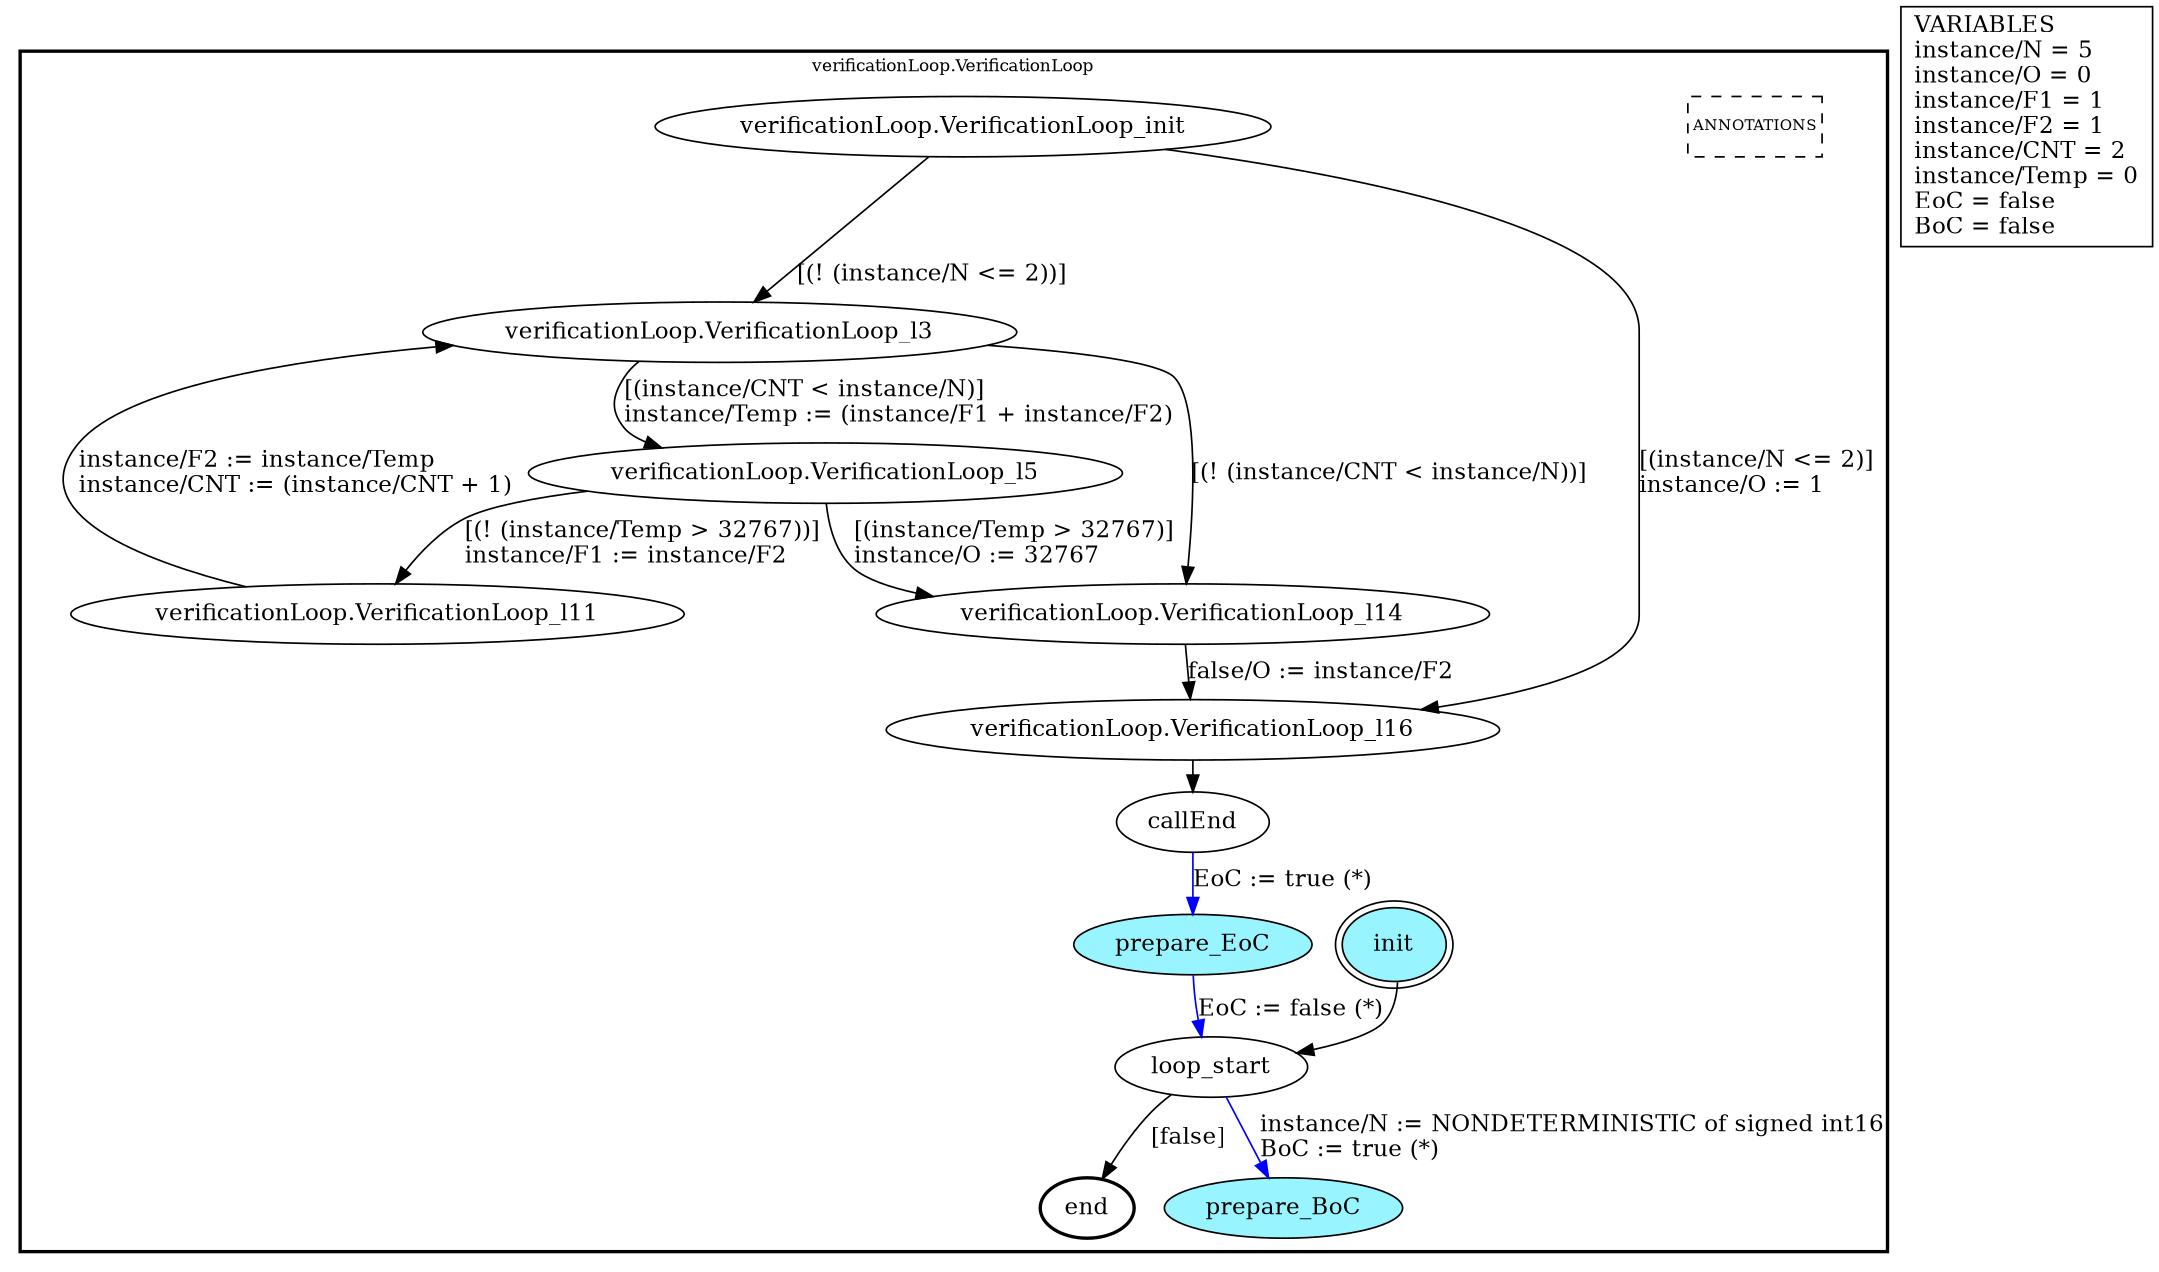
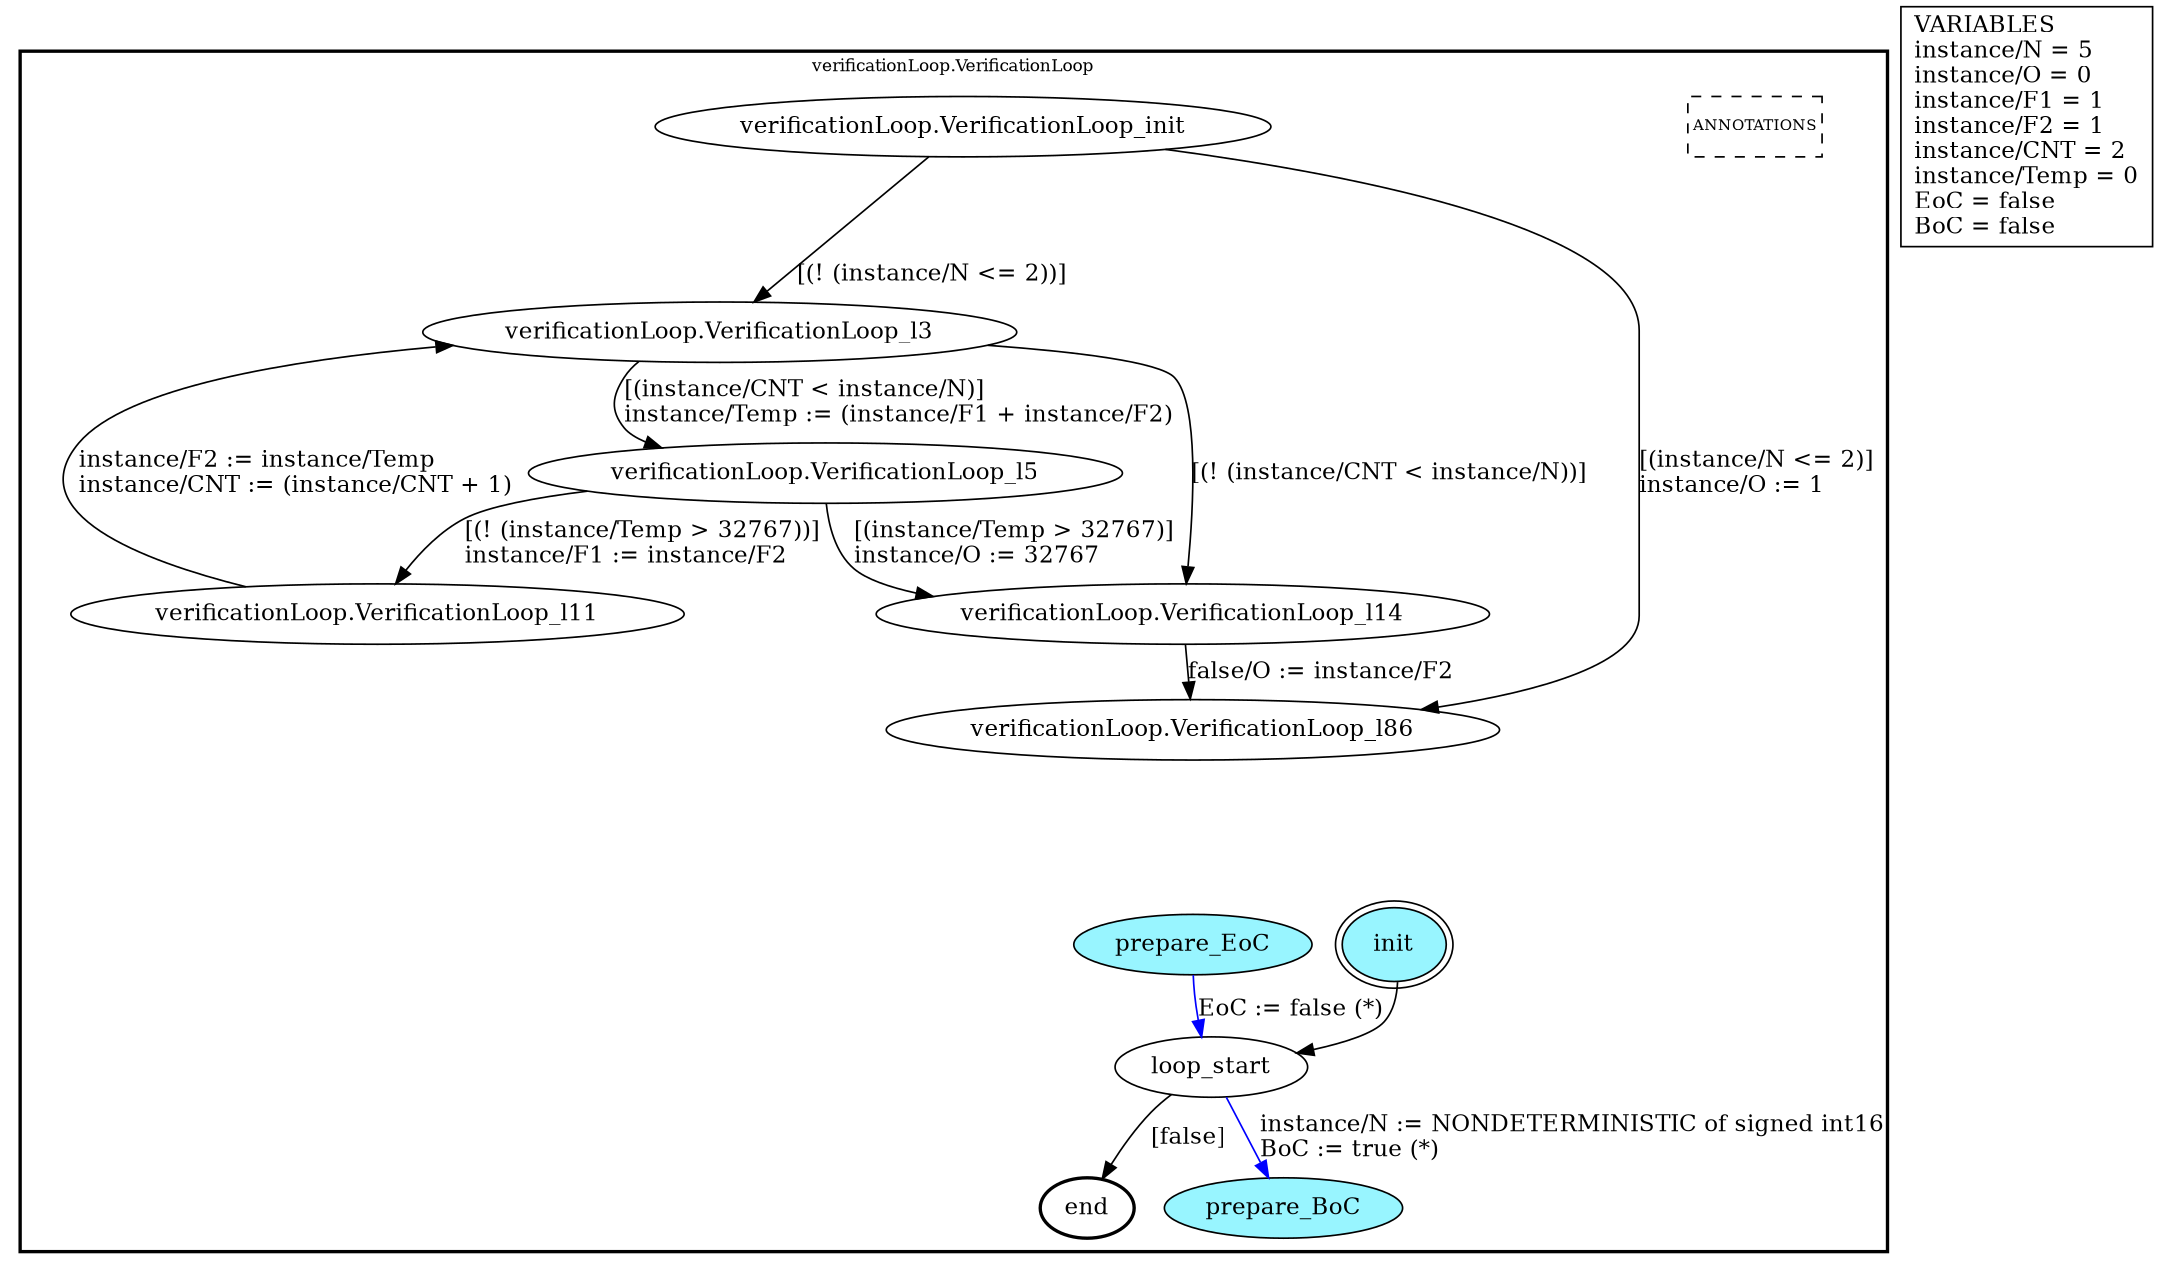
node "verificationLoop.VerificationLoop_l16": label "verificationLoop.VerificationLoop_l16" -> "verificationLoop.VerificationLoop_l86"
node "callEnd": removed
